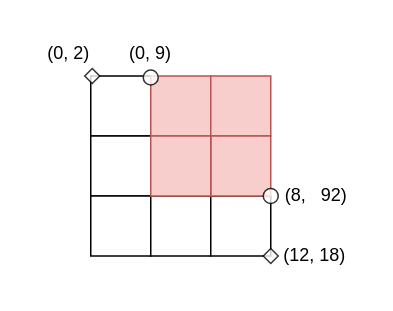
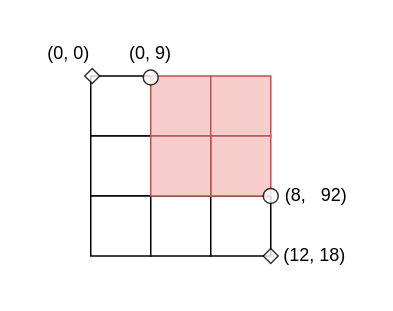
node "(0, 2)": label "(0, 2)" -> "(0, 0)"
